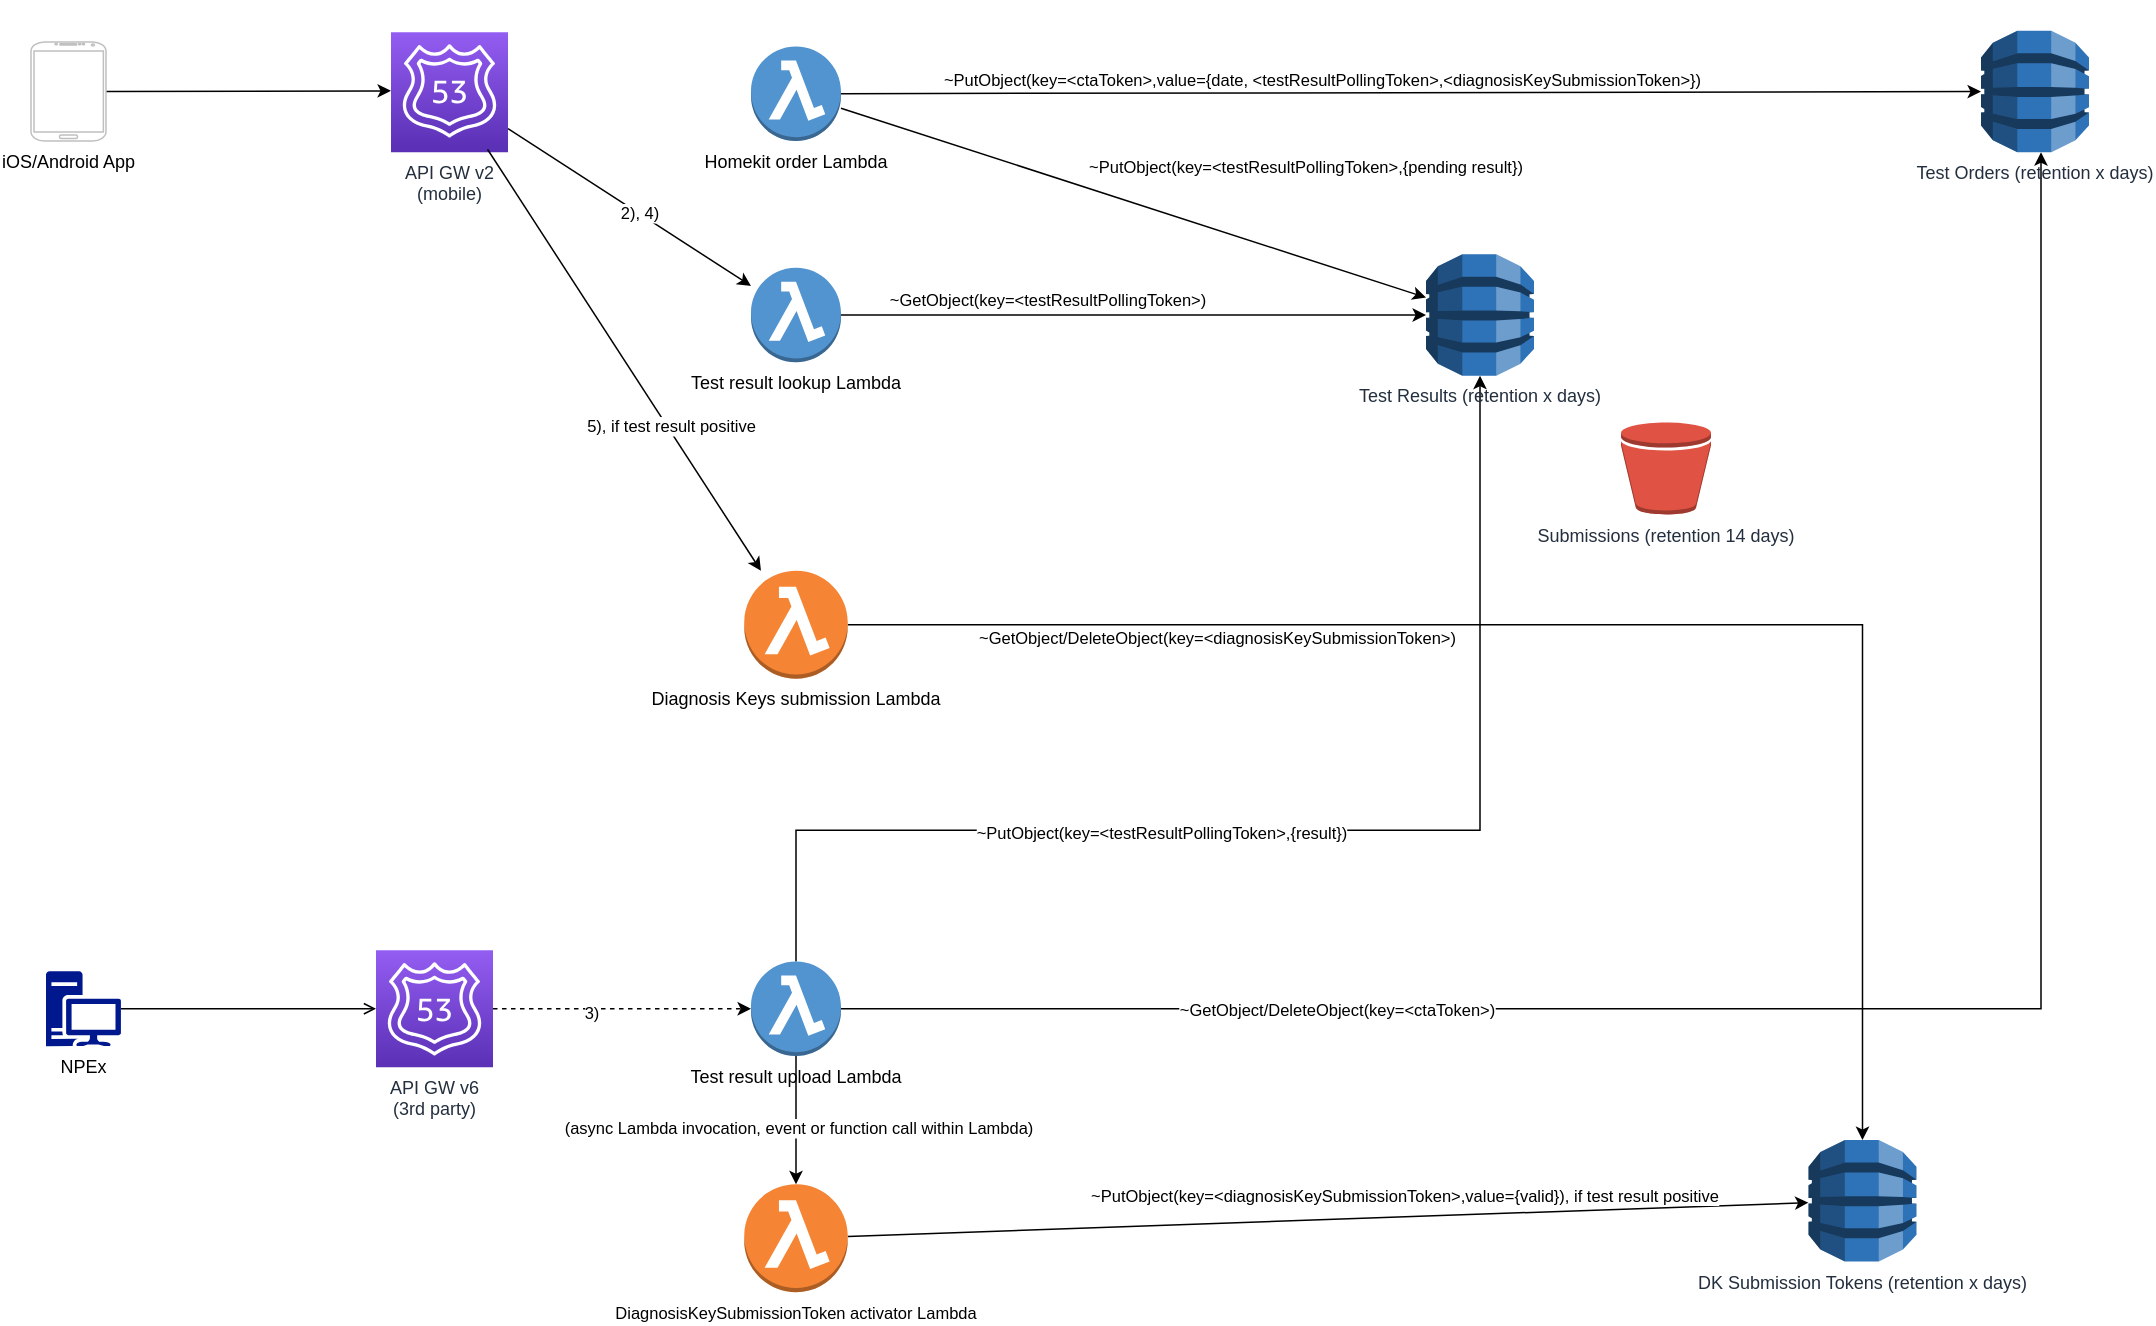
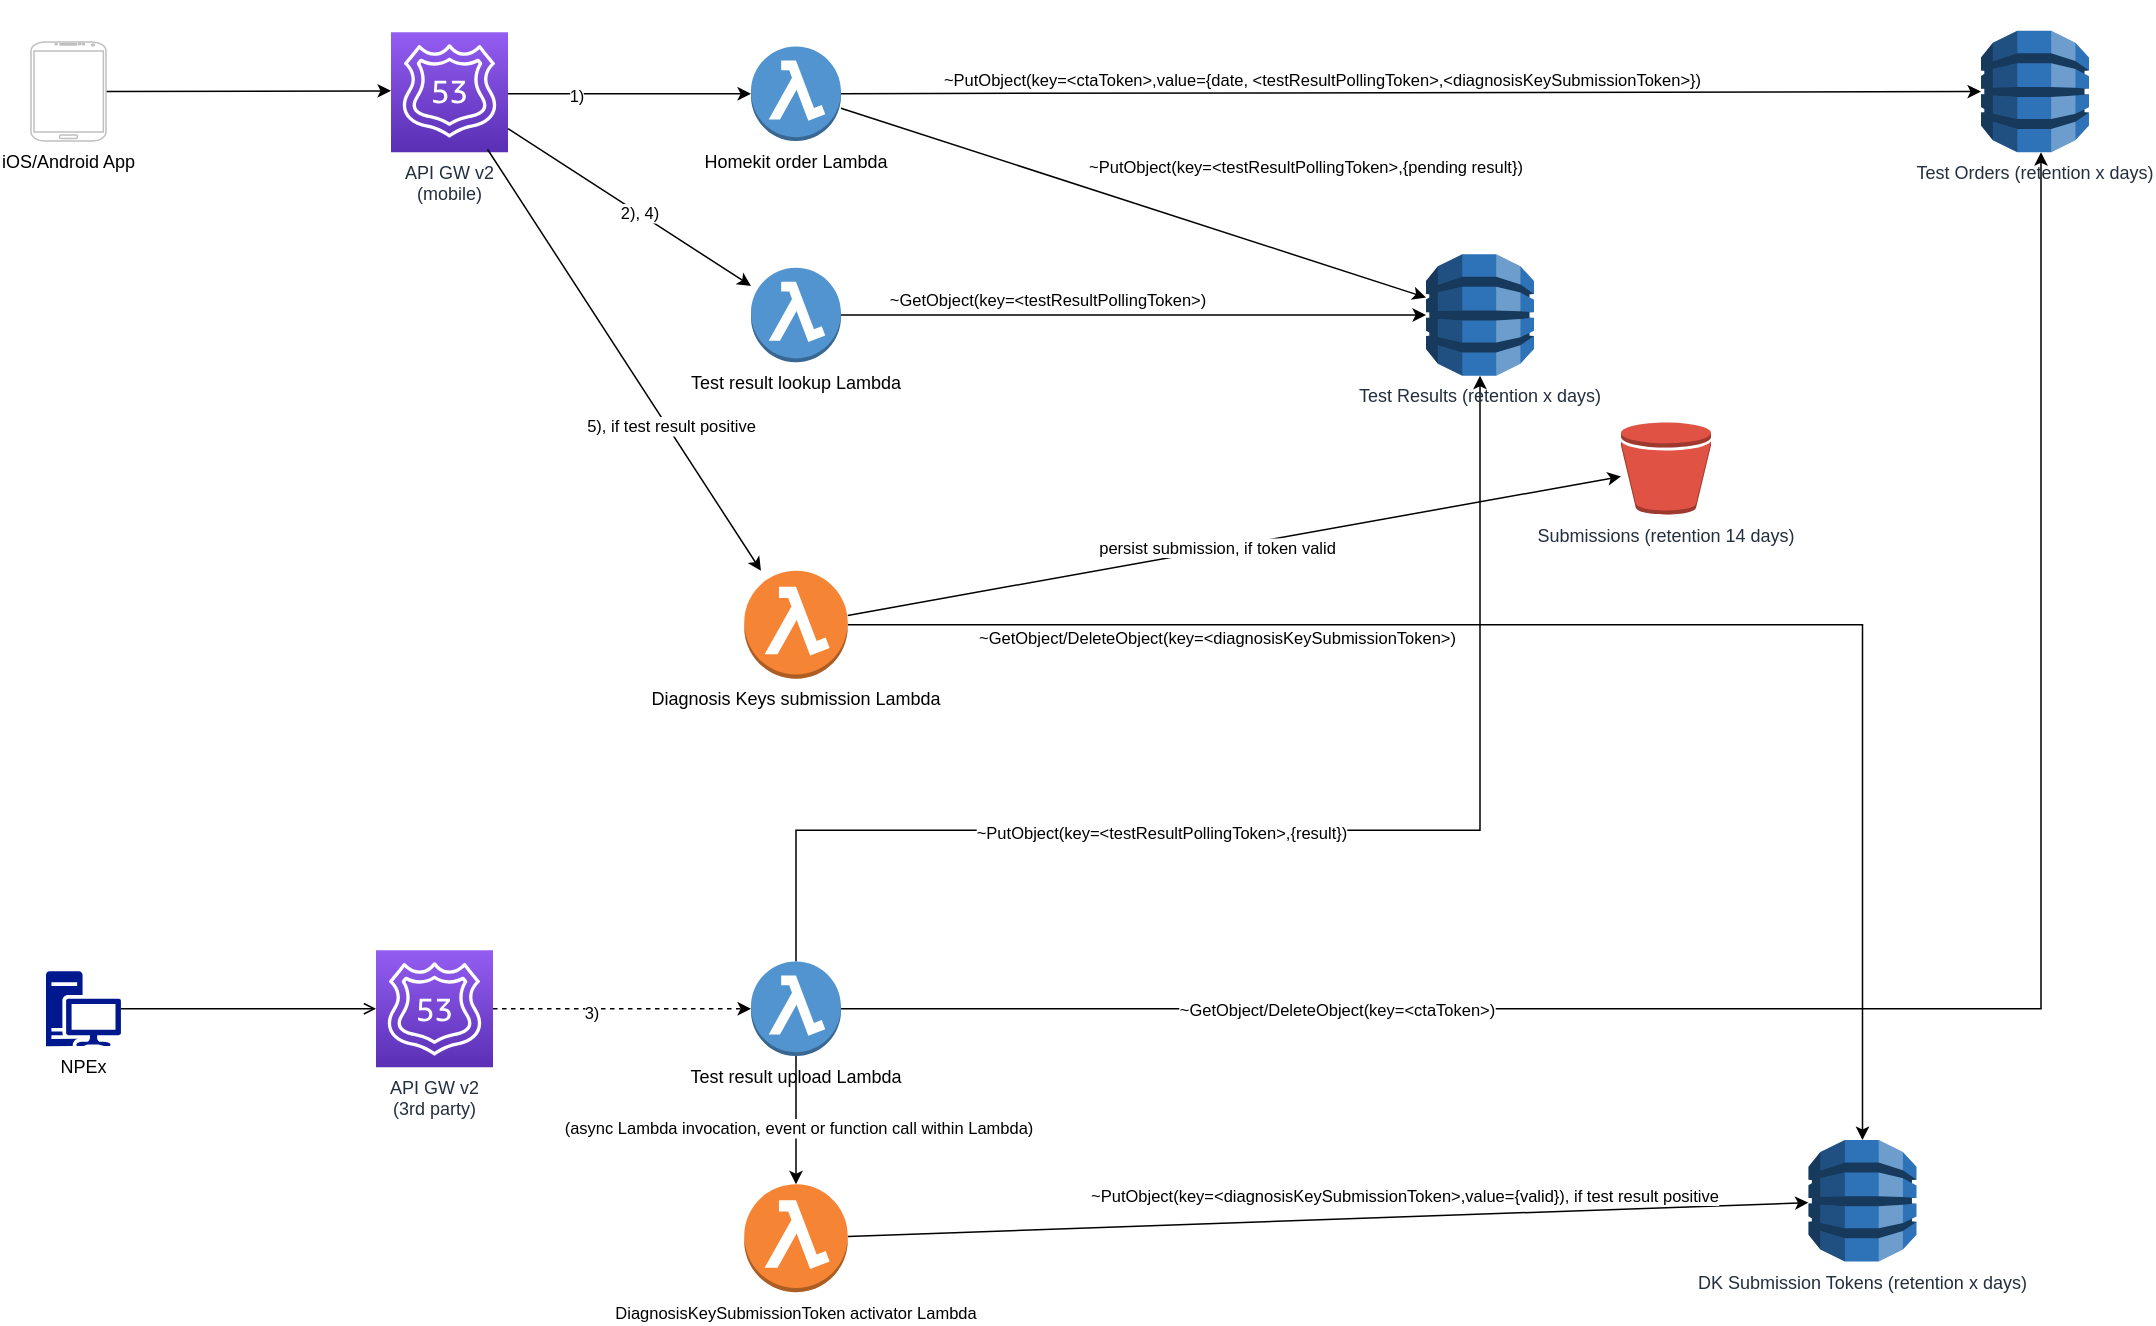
edge "API GW v2 (mobile)" -> "Homekit order Lambda": added, label "1)"
edge "Diagnosis Keys submission Lambda" -> "Submissions (retention 14 days)": added, label "persist submission, if token valid"
node "API GW v6 (3rd party)": label "API GW v6 (3rd party)" -> "API GW v2 (3rd party)"
